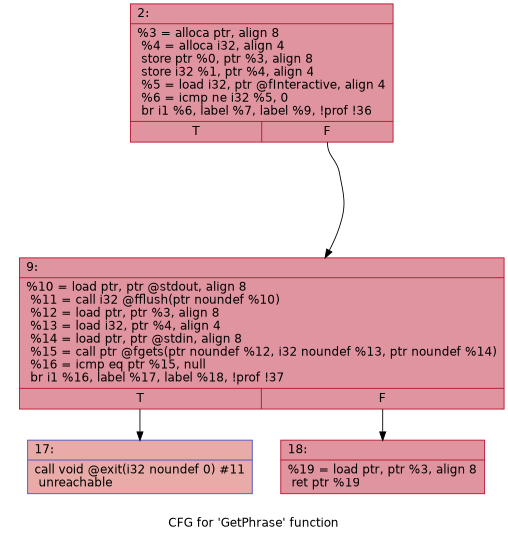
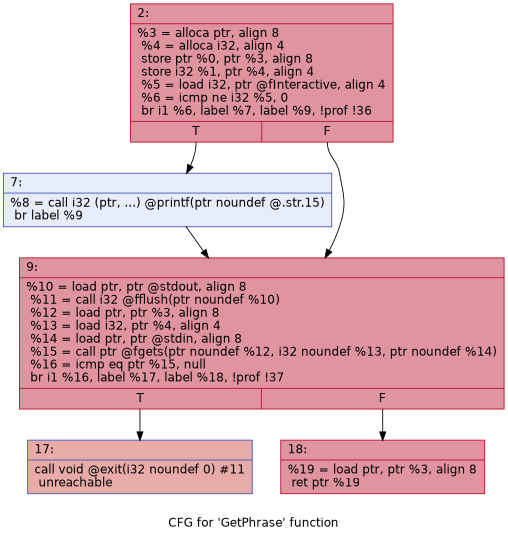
node "7:": added
